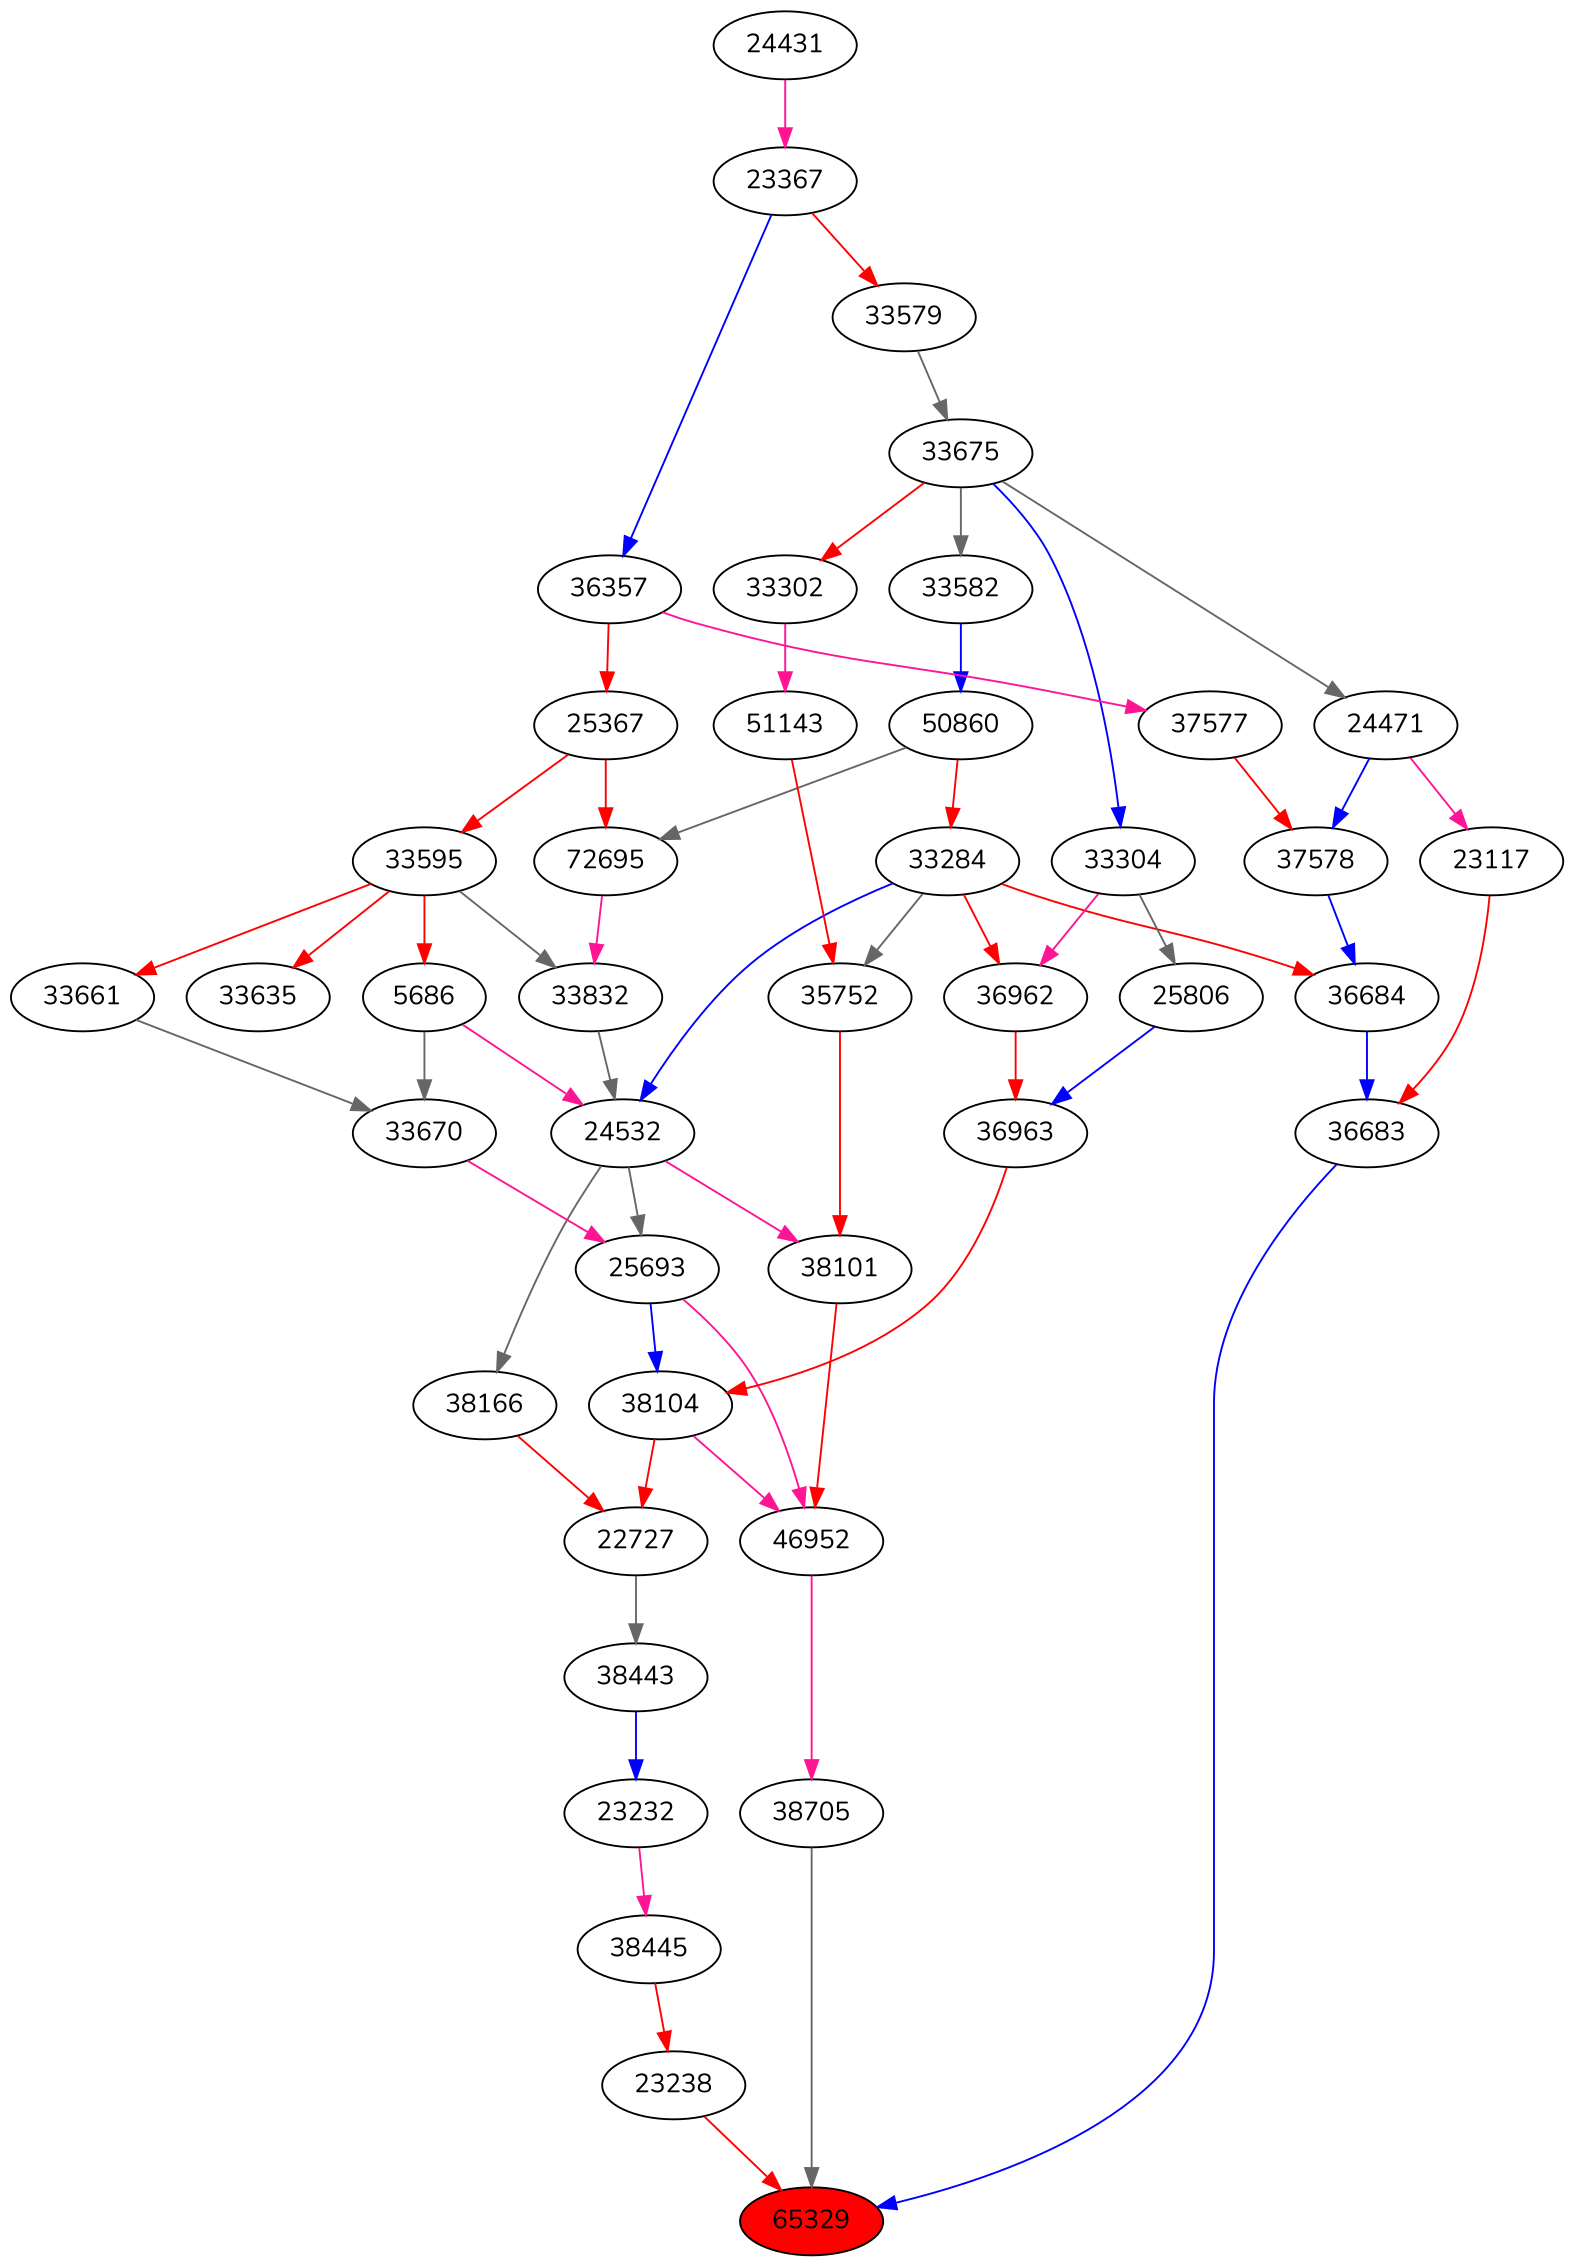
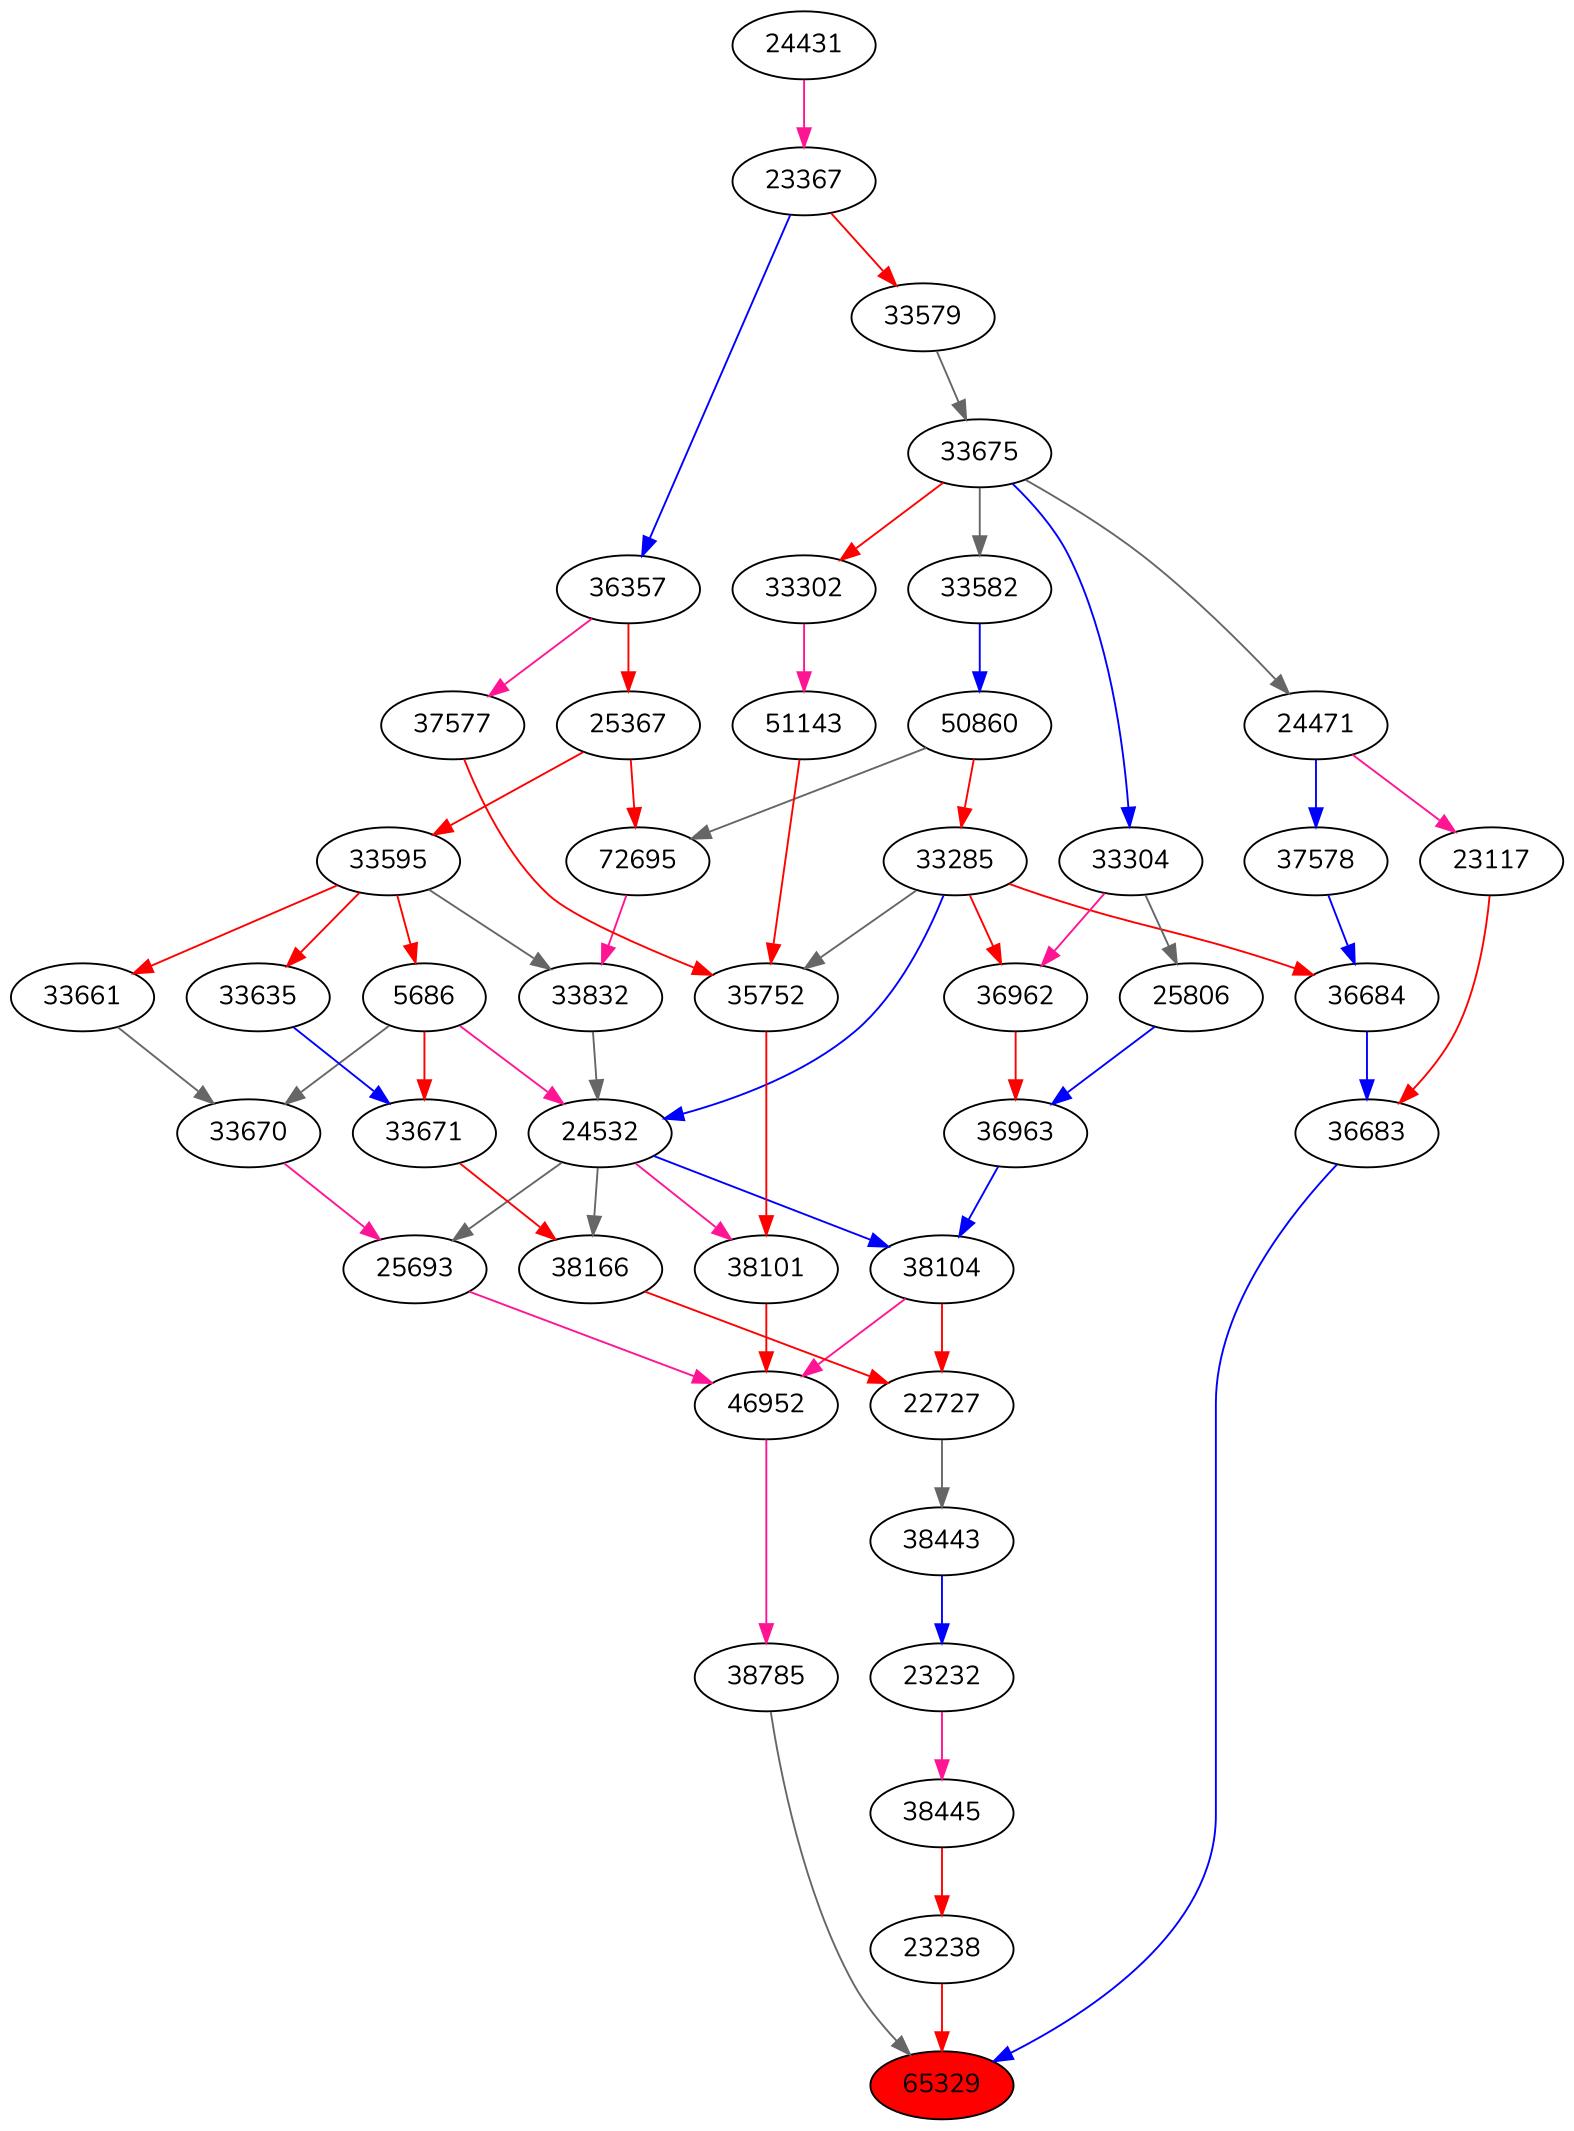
edge "37577" -> "37578": now "37577" -> "35752"
node "33284": label "33284" -> "33285"
node "33671": added
edge "36963" -> "38104": color red -> blue
edge "25693" -> "38104": now "24532" -> "38104"
node "38705": label "38705" -> "38785"
